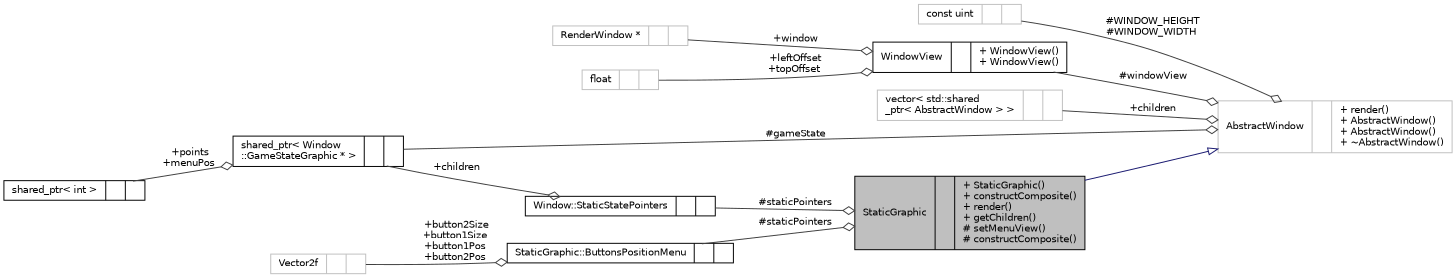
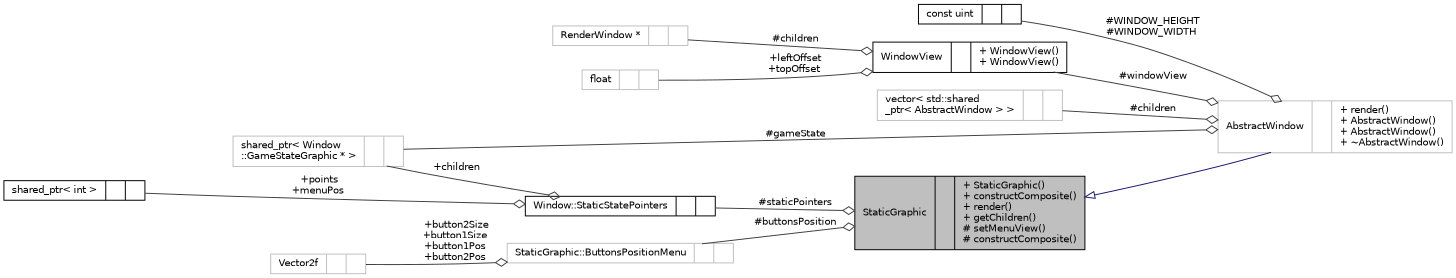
node "const uint": color grey75 -> black
edge "RenderWindow *" -> "WindowView": label " +window" -> " #children"
edge "vector< std::shared" -> "AbstractWindow": label " +children" -> " #children"
node "shared_ptr< Window": color black -> grey75
edge "StaticGraphic" -> "AbstractWindow": reversed
edge "shared_ptr< int >" -> "shared_ptr< Window": now "shared_ptr< int >" -> "Window::StaticStatePointers"
edge "StaticGraphic::ButtonsPositionMenu" -> "StaticGraphic": label " #staticPointers" -> " #buttonsPosition"
node "StaticGraphic::ButtonsPositionMenu": color black -> grey75
